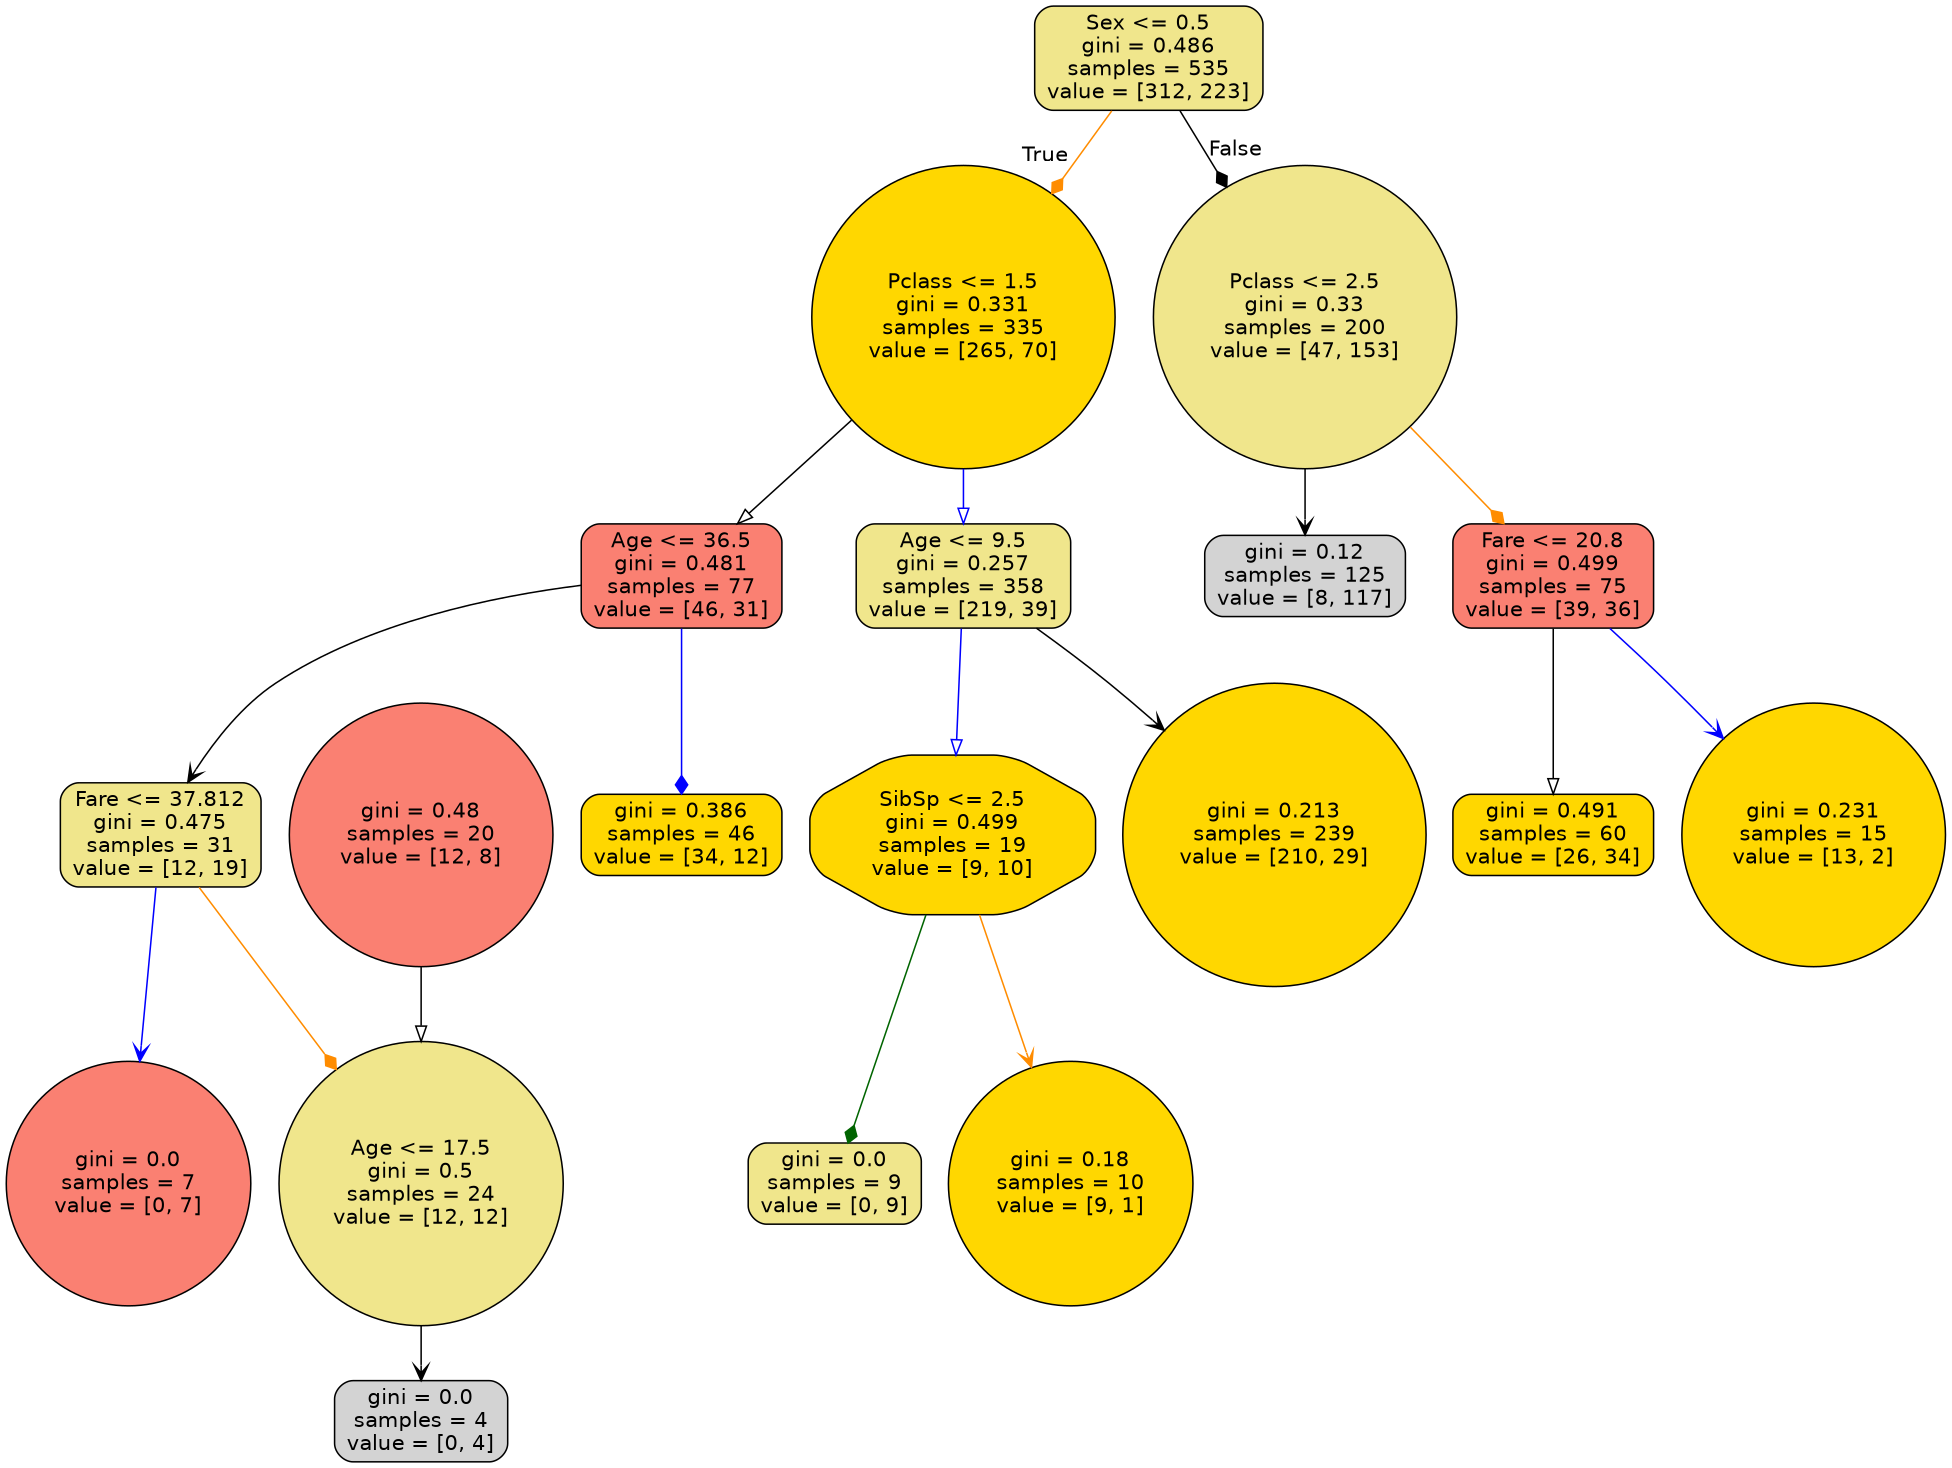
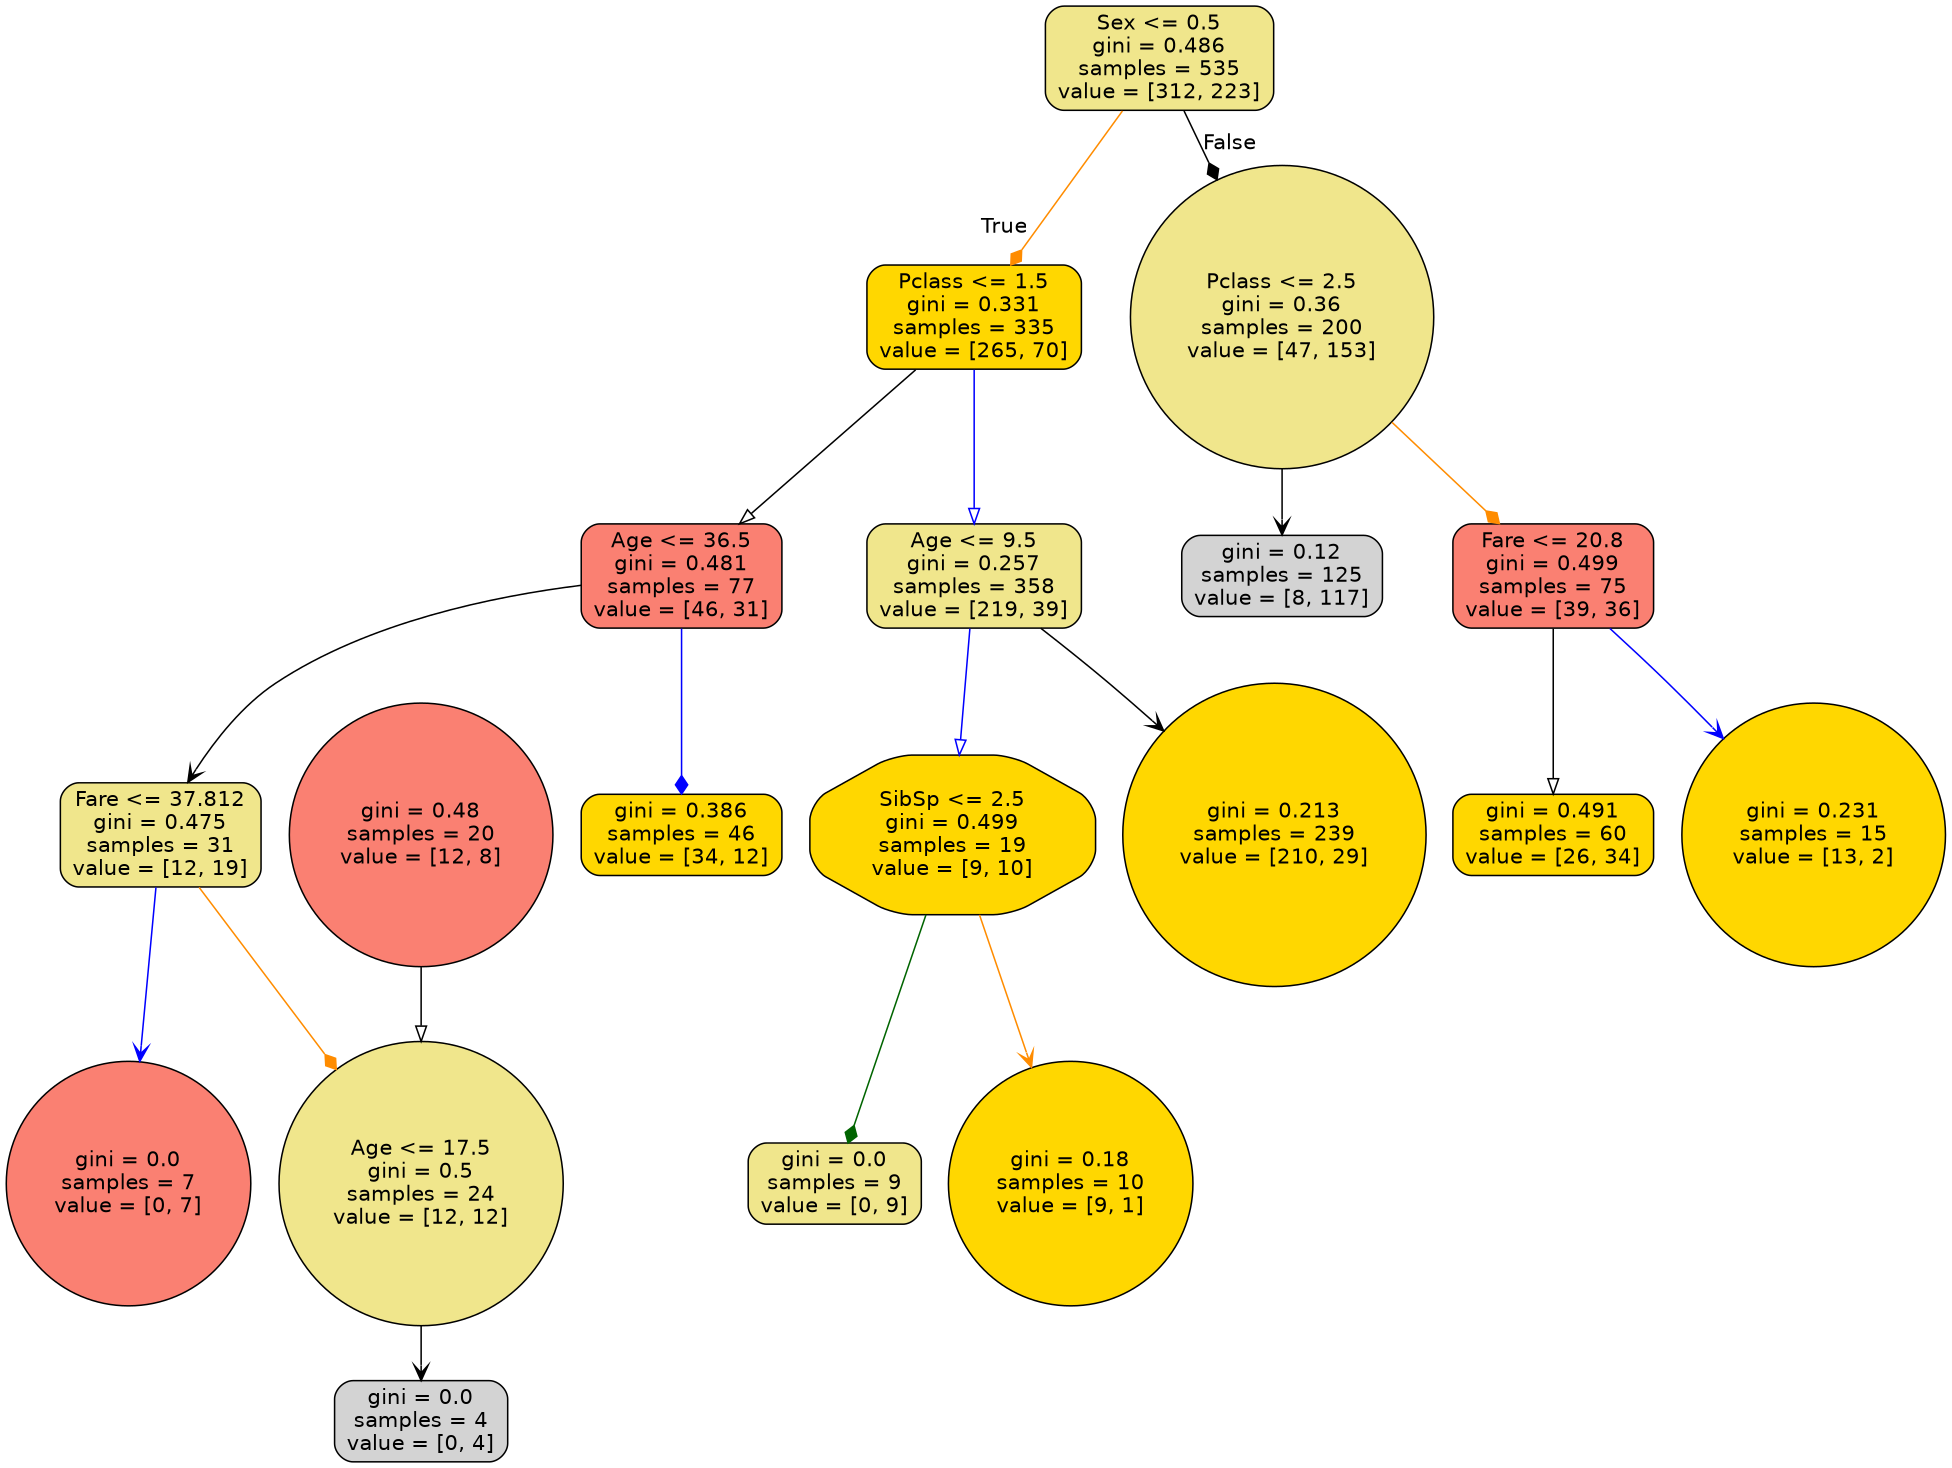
node "Pclass <= 1.5 gini = 0.331 samples = 335 value = [265, 70]": shape circle -> box
node "Pclass <= 2.5 gini = 0.33 samples = 200 value = [47, 153]": label "Pclass <= 2.5 gini = 0.33 samples = 200 value = [47, 153]" -> "Pclass <= 2.5 gini = 0.36 samples = 200 value = [47, 153]"
